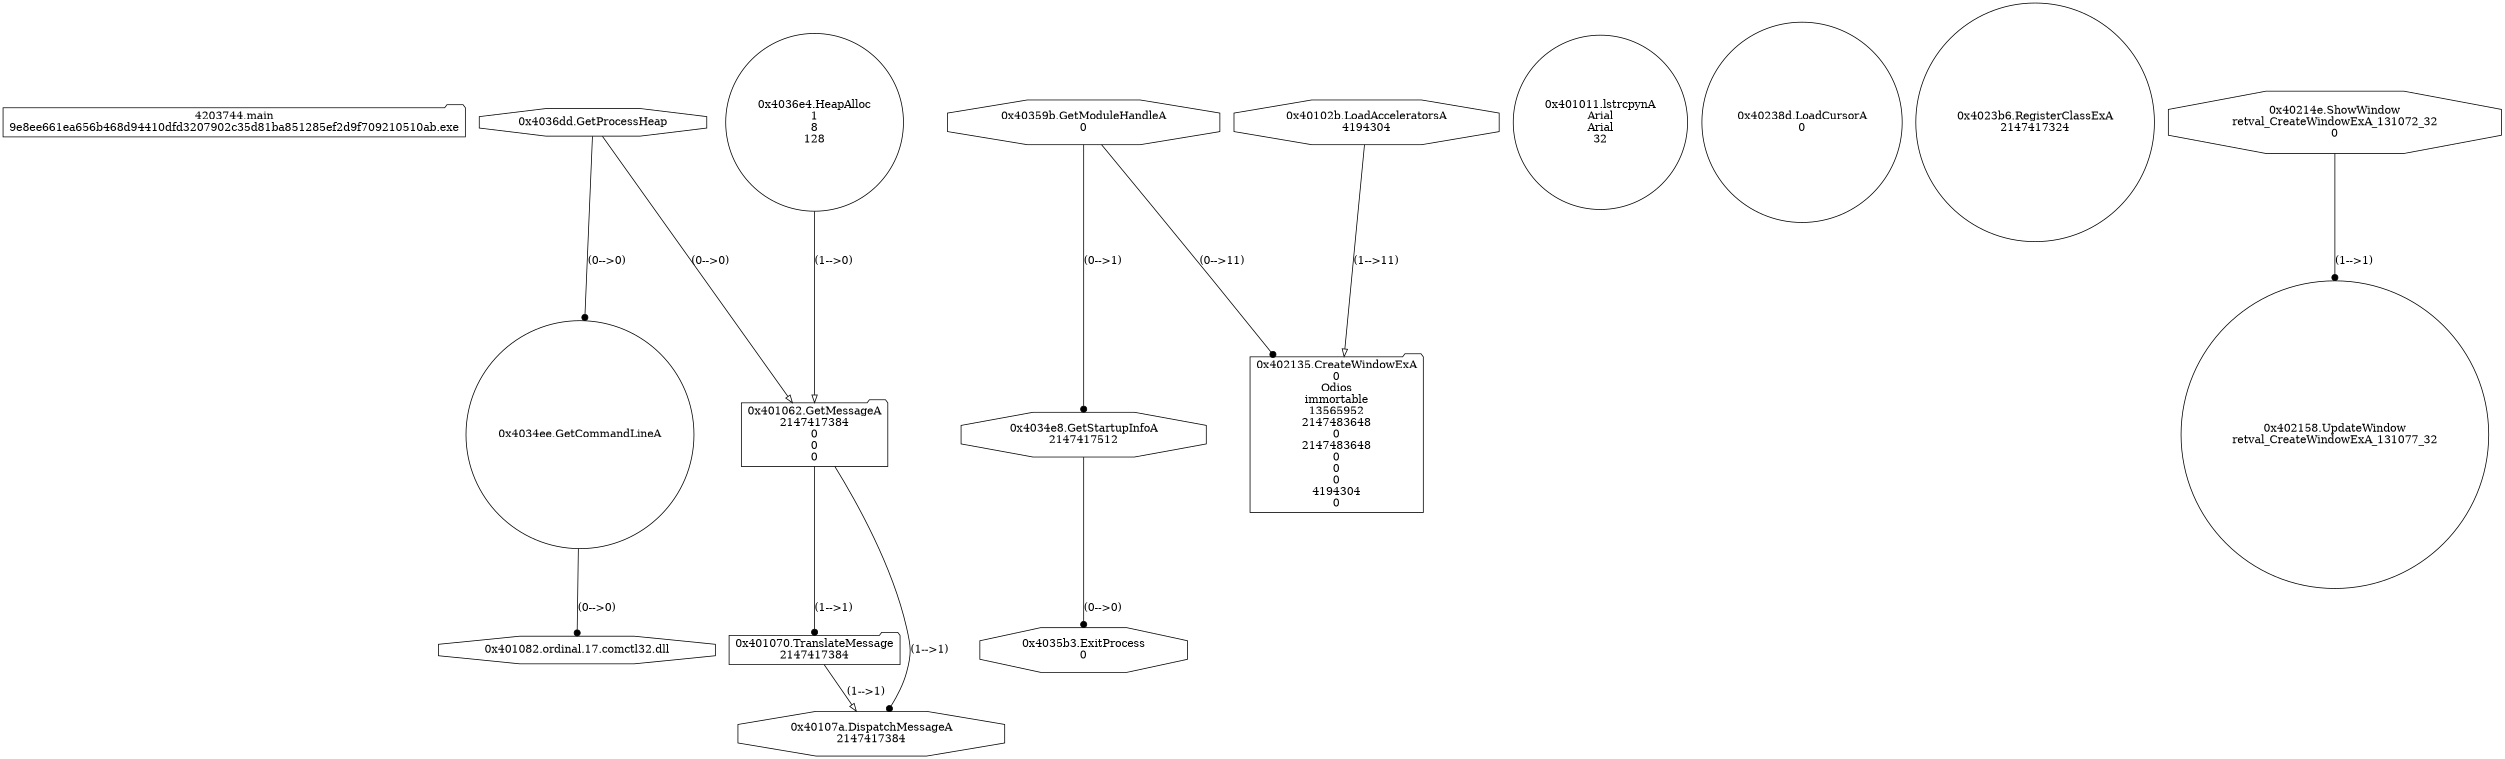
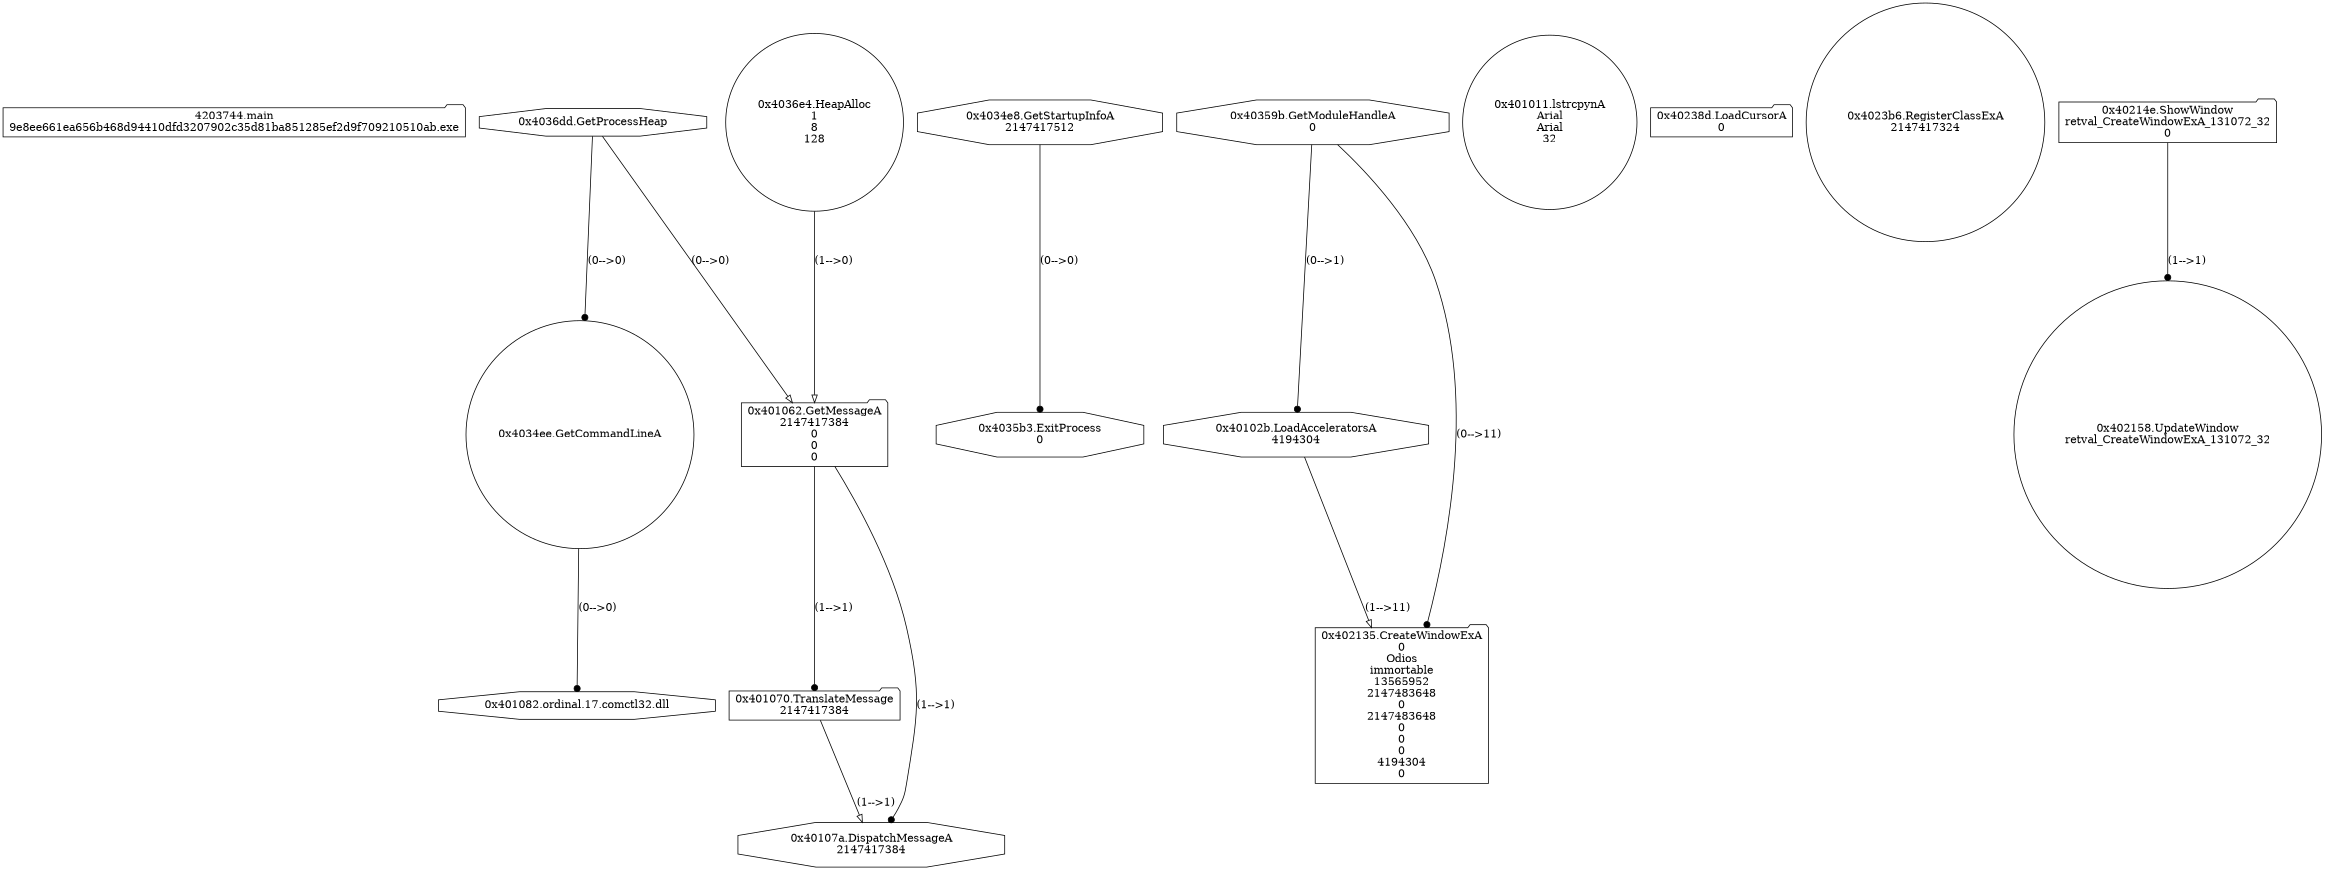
node "0x40238d.LoadCursorA 0": shape circle -> folder
node "0x40214e.ShowWindow retval_CreateWindowExA_131072_32 0": shape octagon -> folder
edge "0x40359b.GetModuleHandleA 0" -> "0x4034e8.GetStartupInfoA 2147417512": now "0x40359b.GetModuleHandleA 0" -> "0x40102b.LoadAcceleratorsA 4194304"
node "0x402158.UpdateWindow retval_CreateWindowExA_131077_32": label "0x402158.UpdateWindow retval_CreateWindowExA_131077_32" -> "0x402158.UpdateWindow retval_CreateWindowExA_131072_32"
